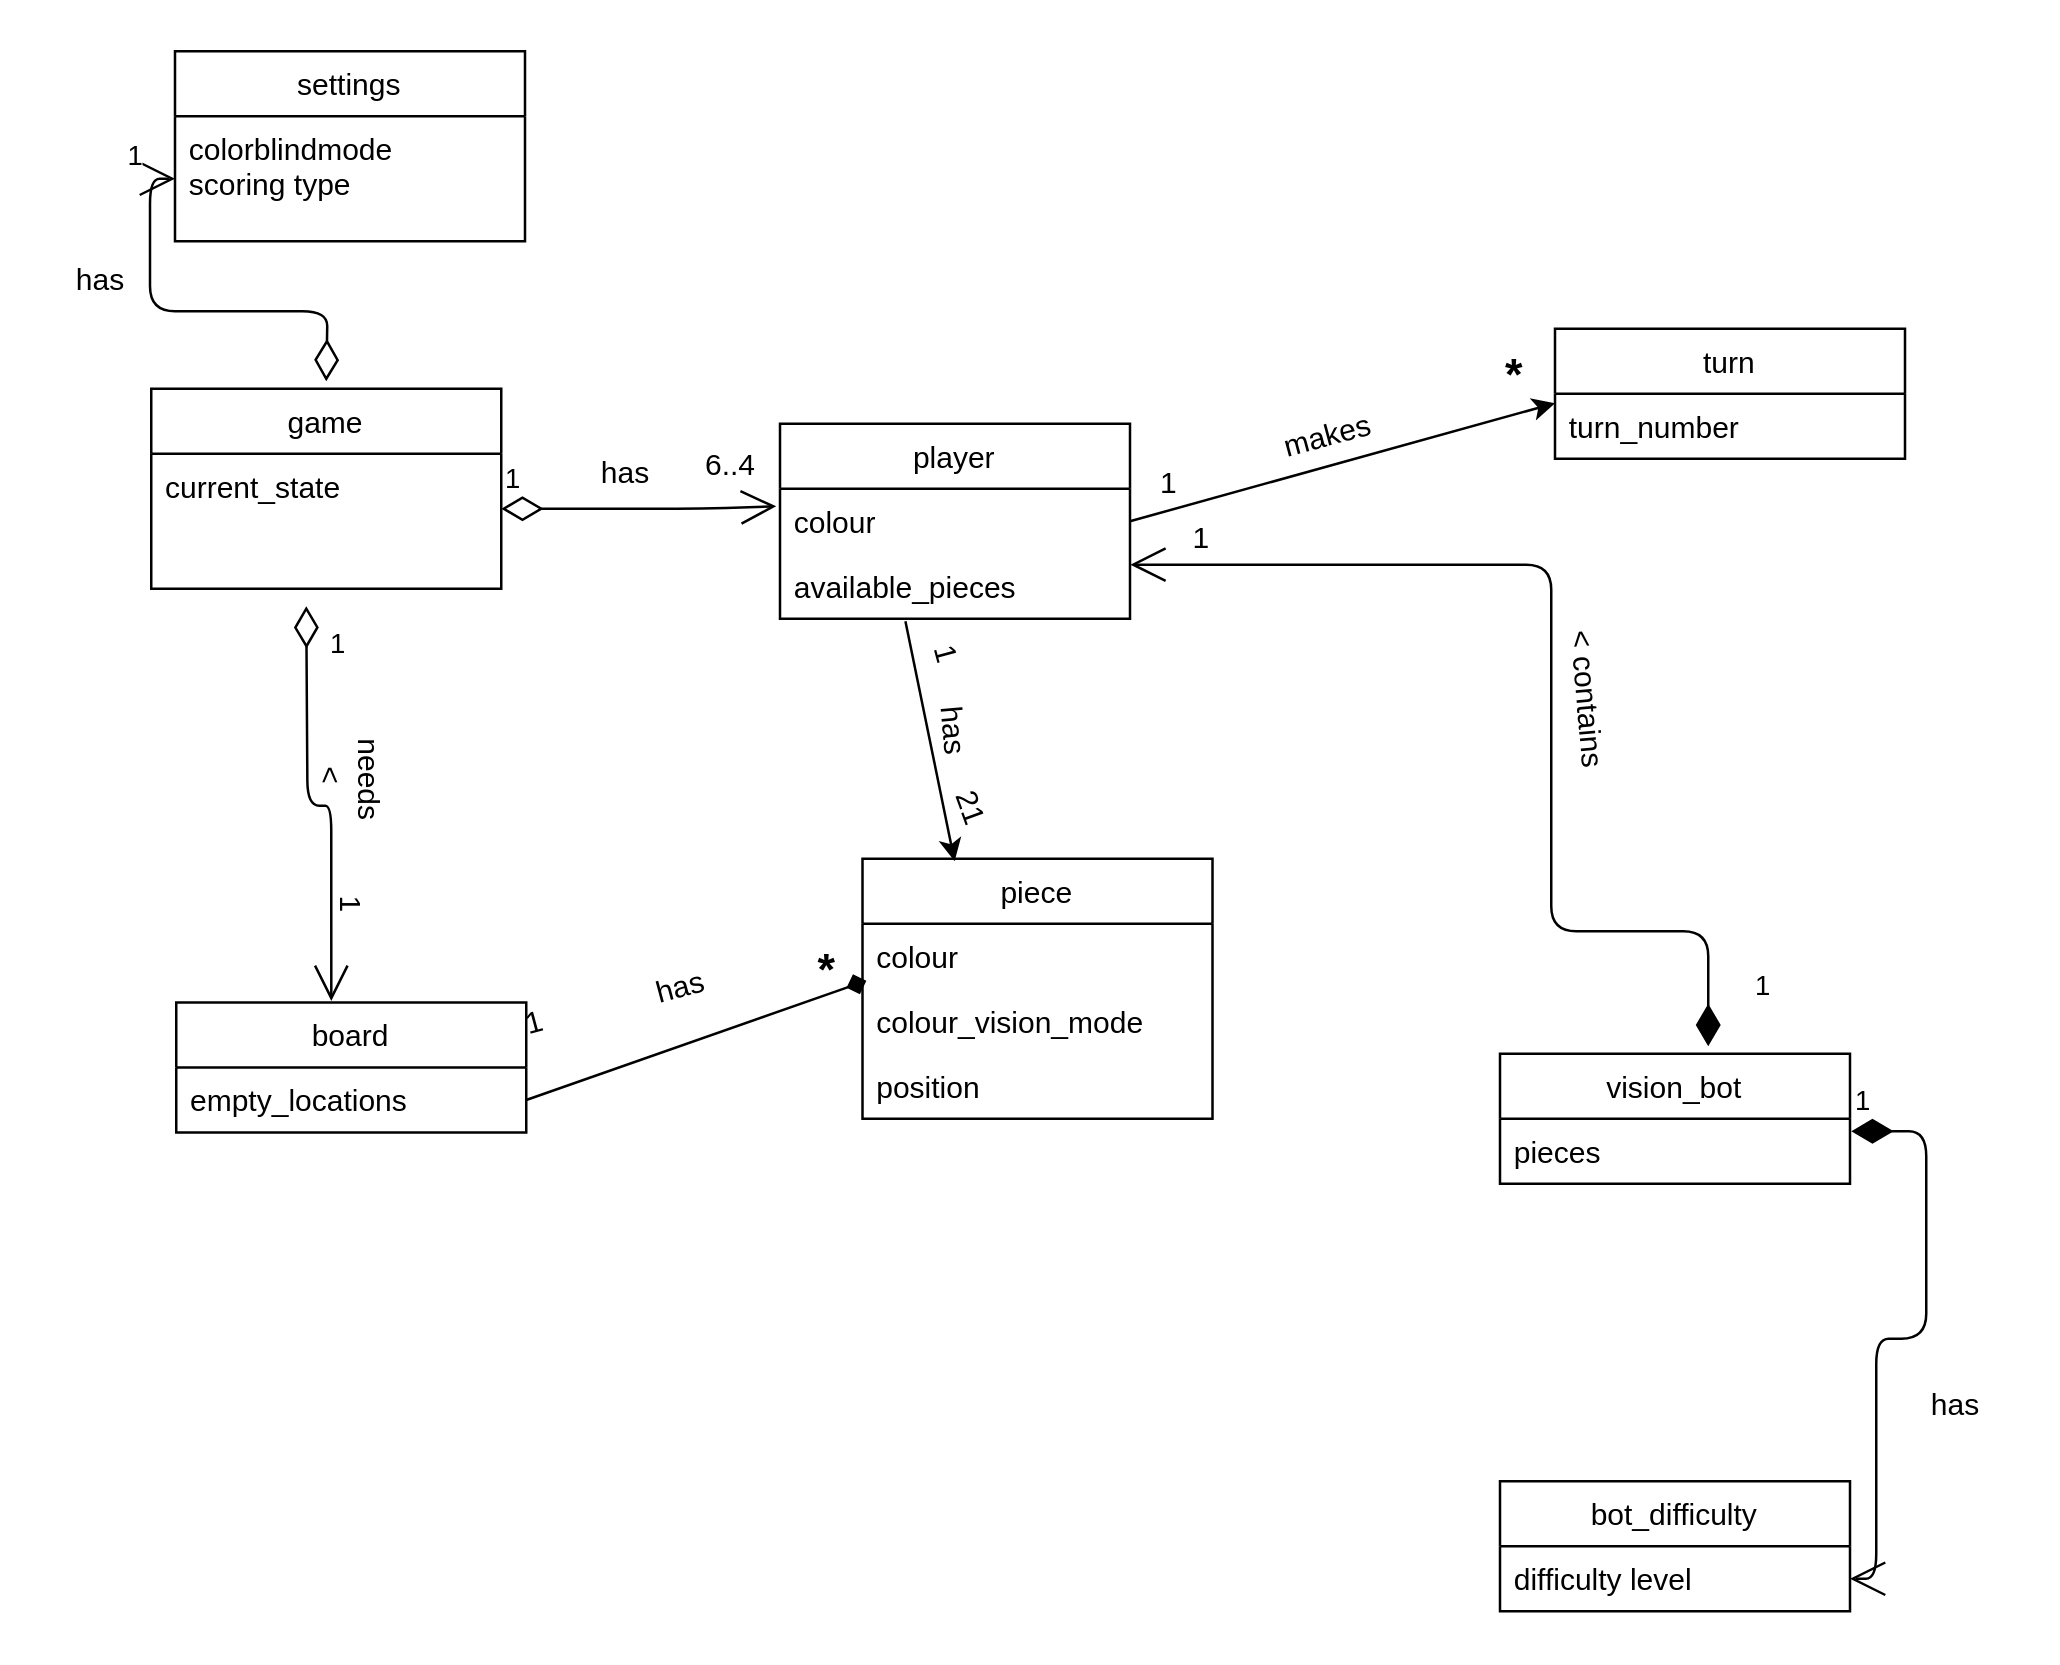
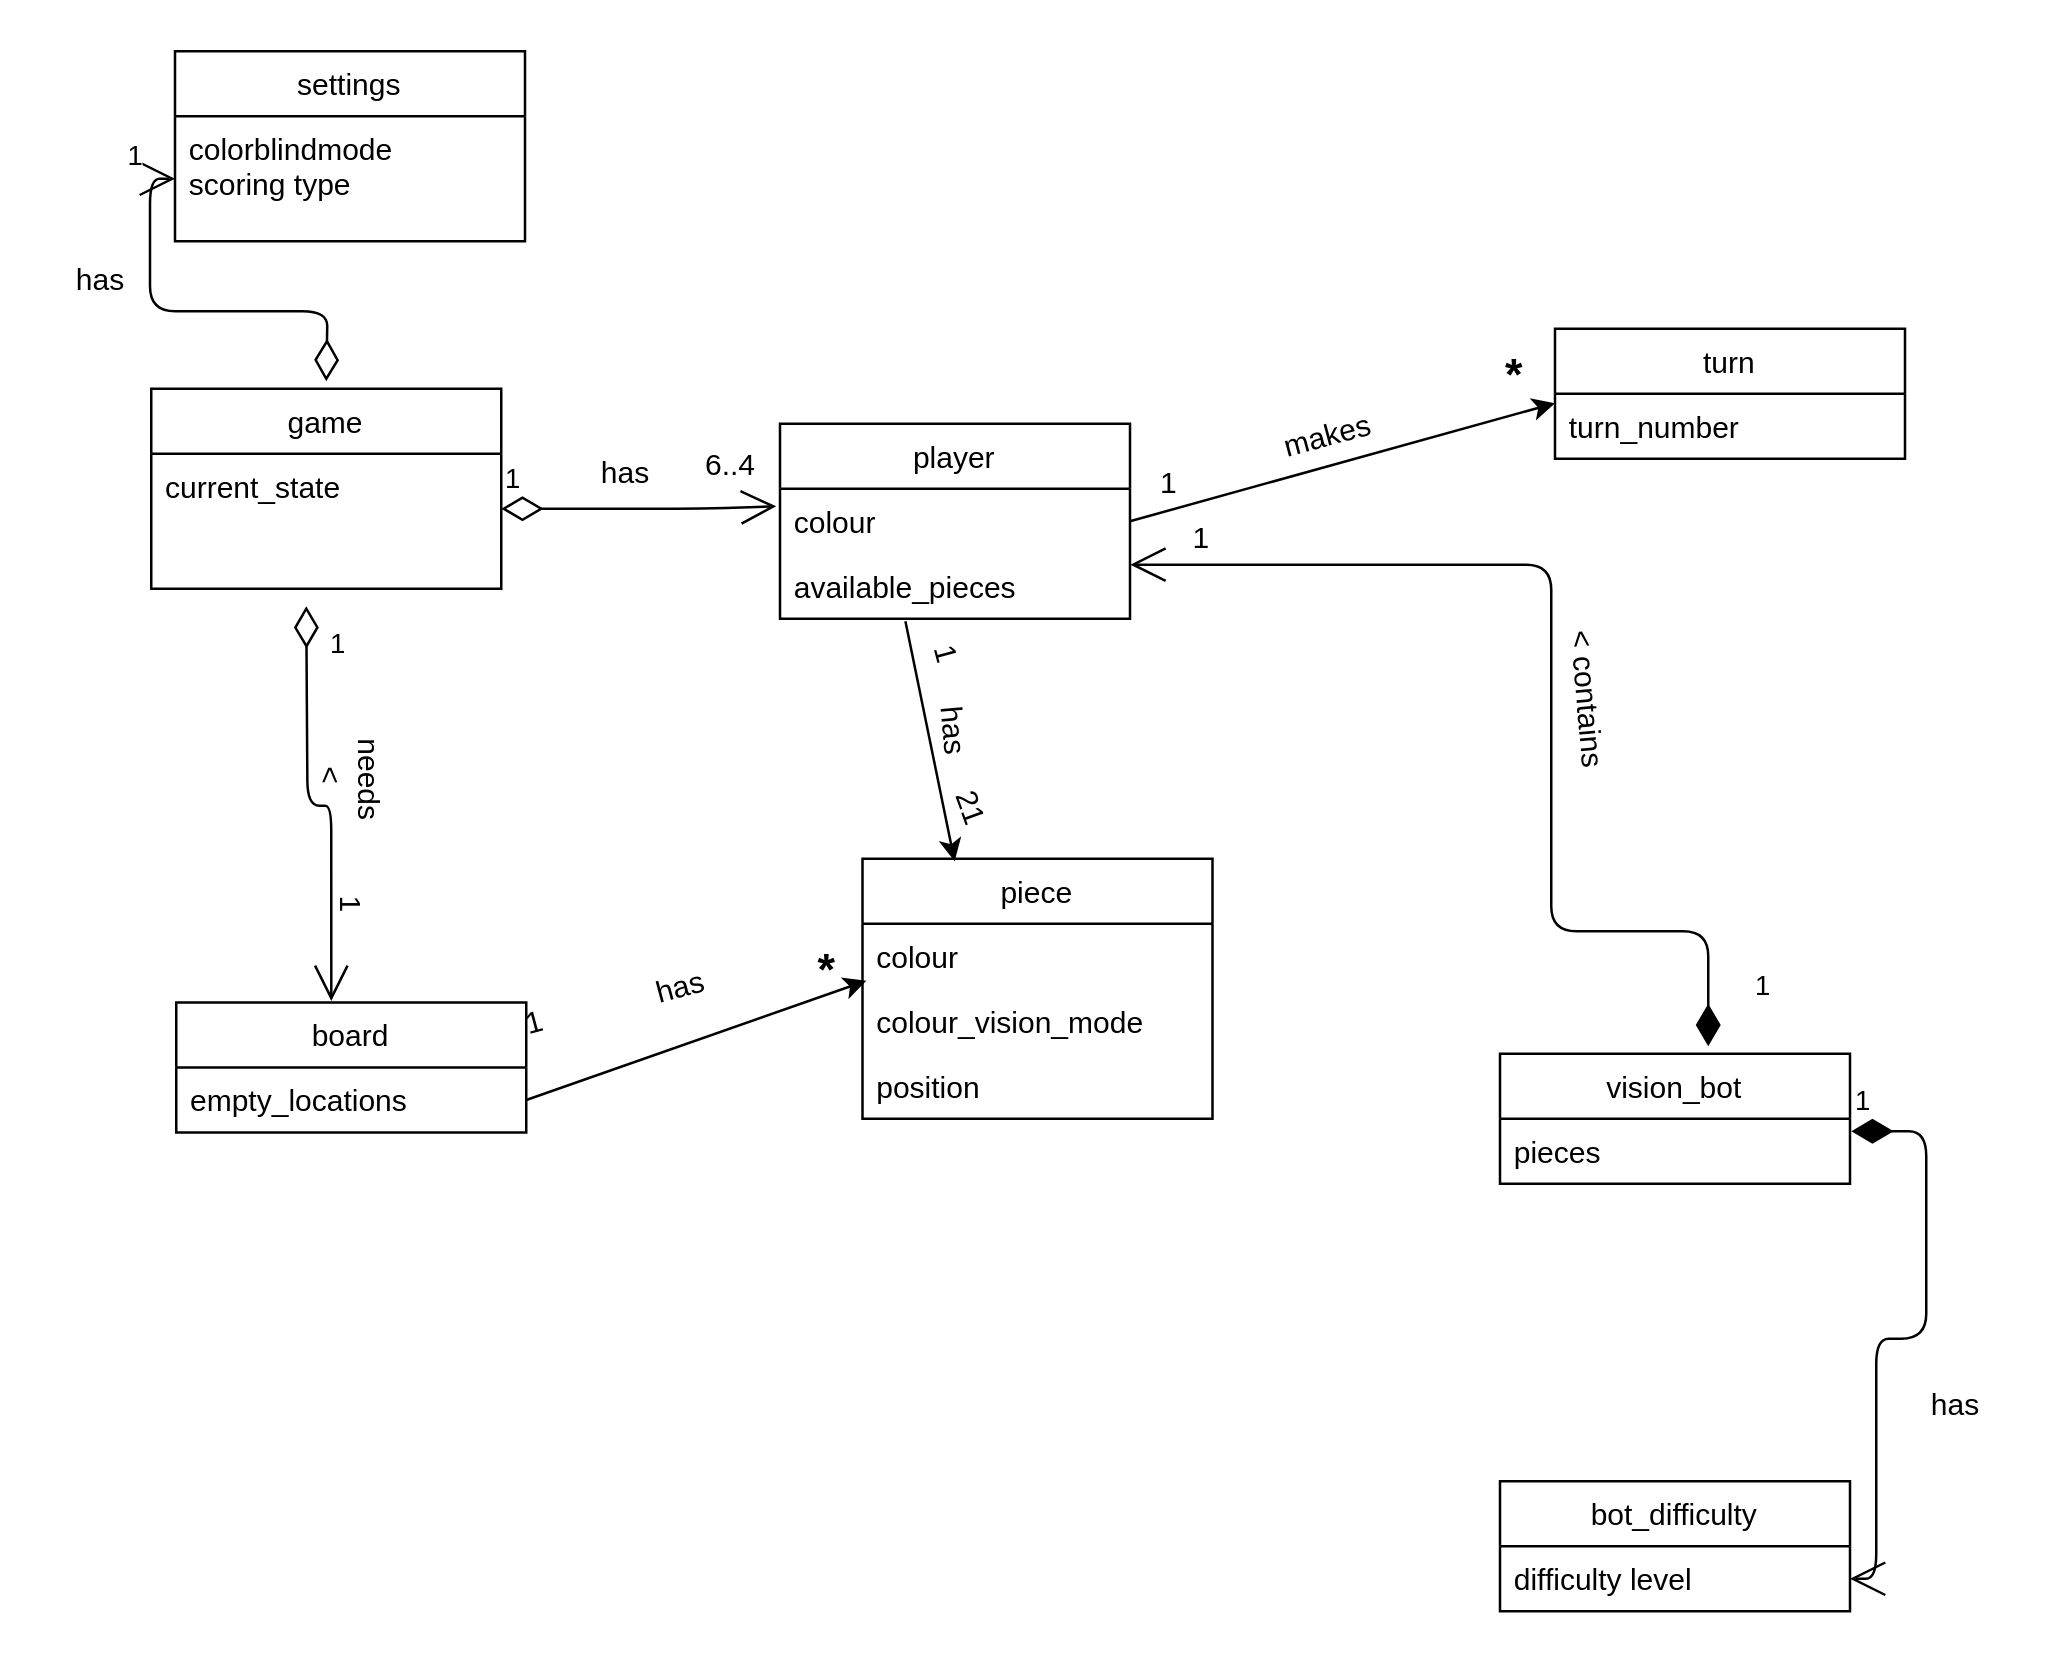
edge "empty_locations" -> "colour_vision_mode": arrowhead diamond -> classic
